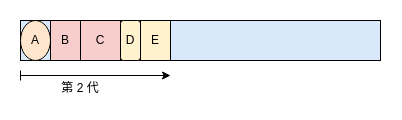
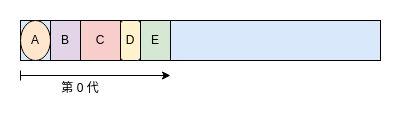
node "B": fillcolor #f8cecc -> #e1d5e7
node "E": fillcolor #fff2cc -> #d5e8d4
node "第 2 代": label "第 2 代" -> "第 0 代"
